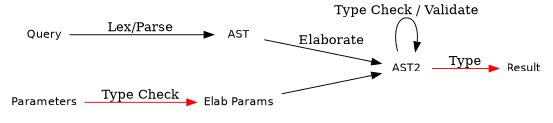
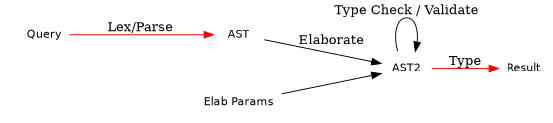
edge "Query" -> "AST": color black -> red
node "Parameters": removed
